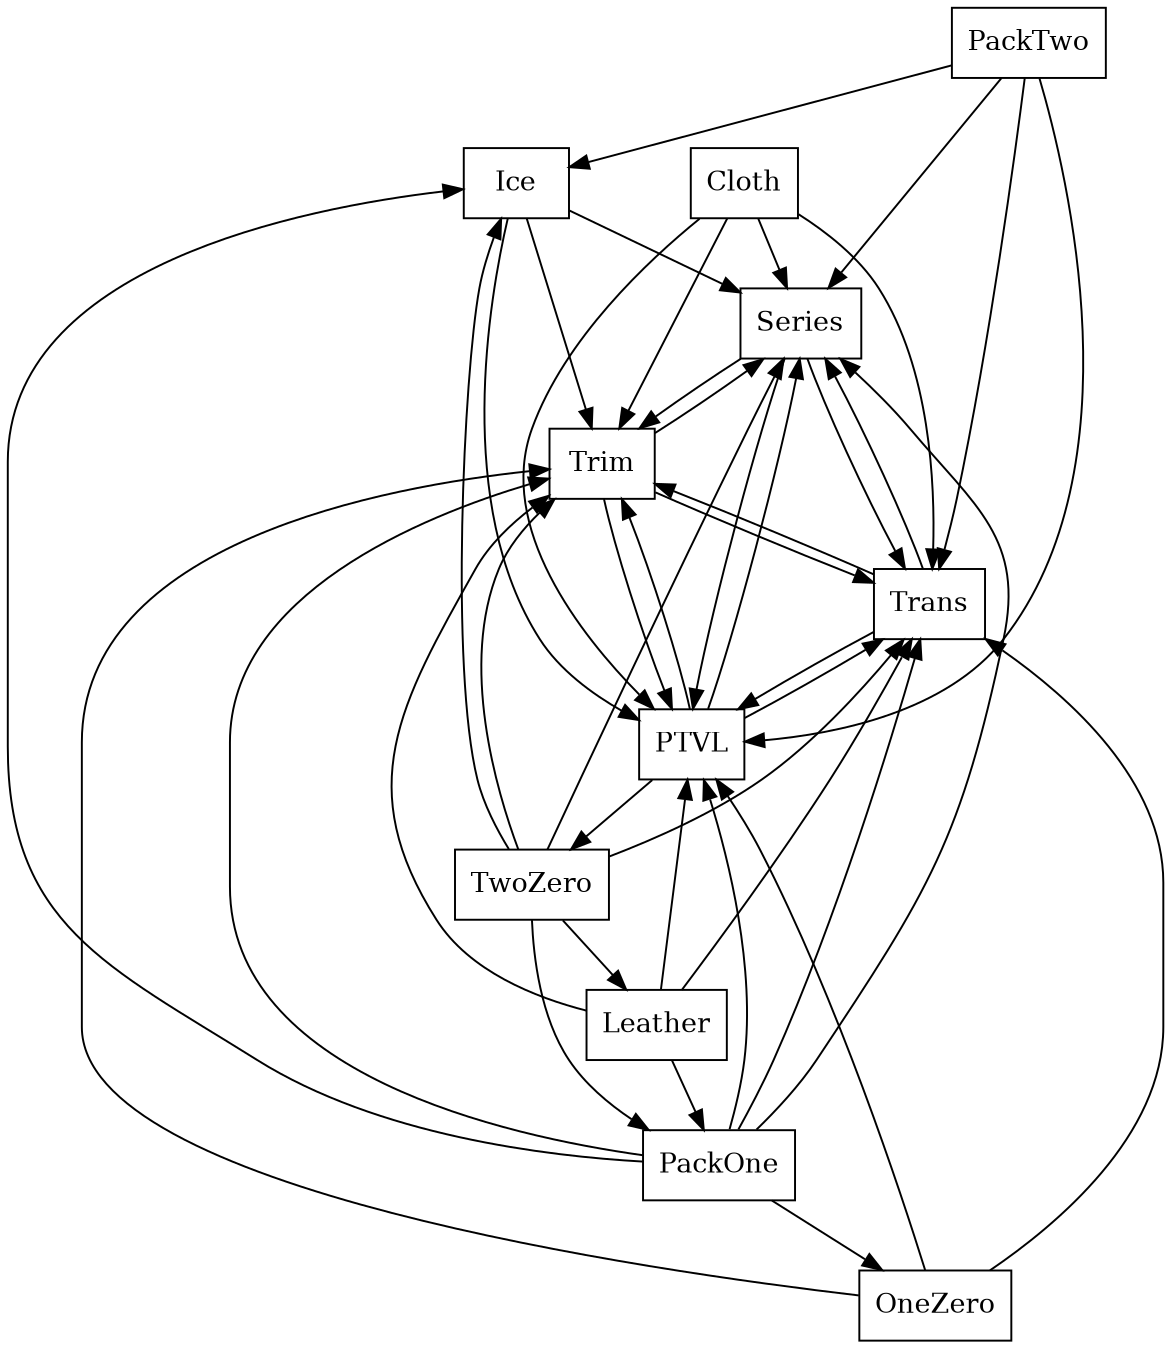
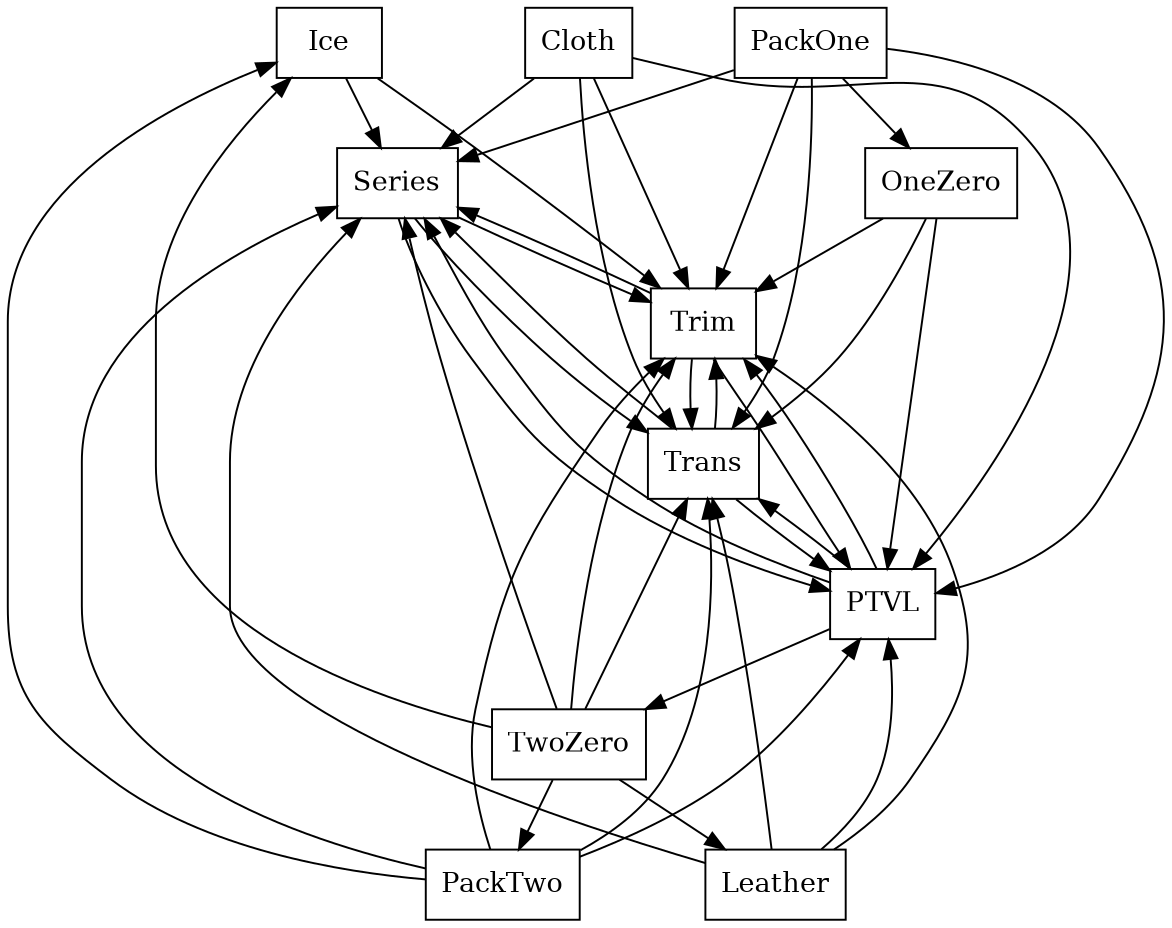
edge "Ice" -> "PTVL": removed
edge "PackTwo" -> "Trim": added
edge "PackOne" -> "Ice": removed
edge "TwoZero" -> "PackOne": now "TwoZero" -> "PackTwo"
edge "Leather" -> "PackOne": now "Leather" -> "Series"
